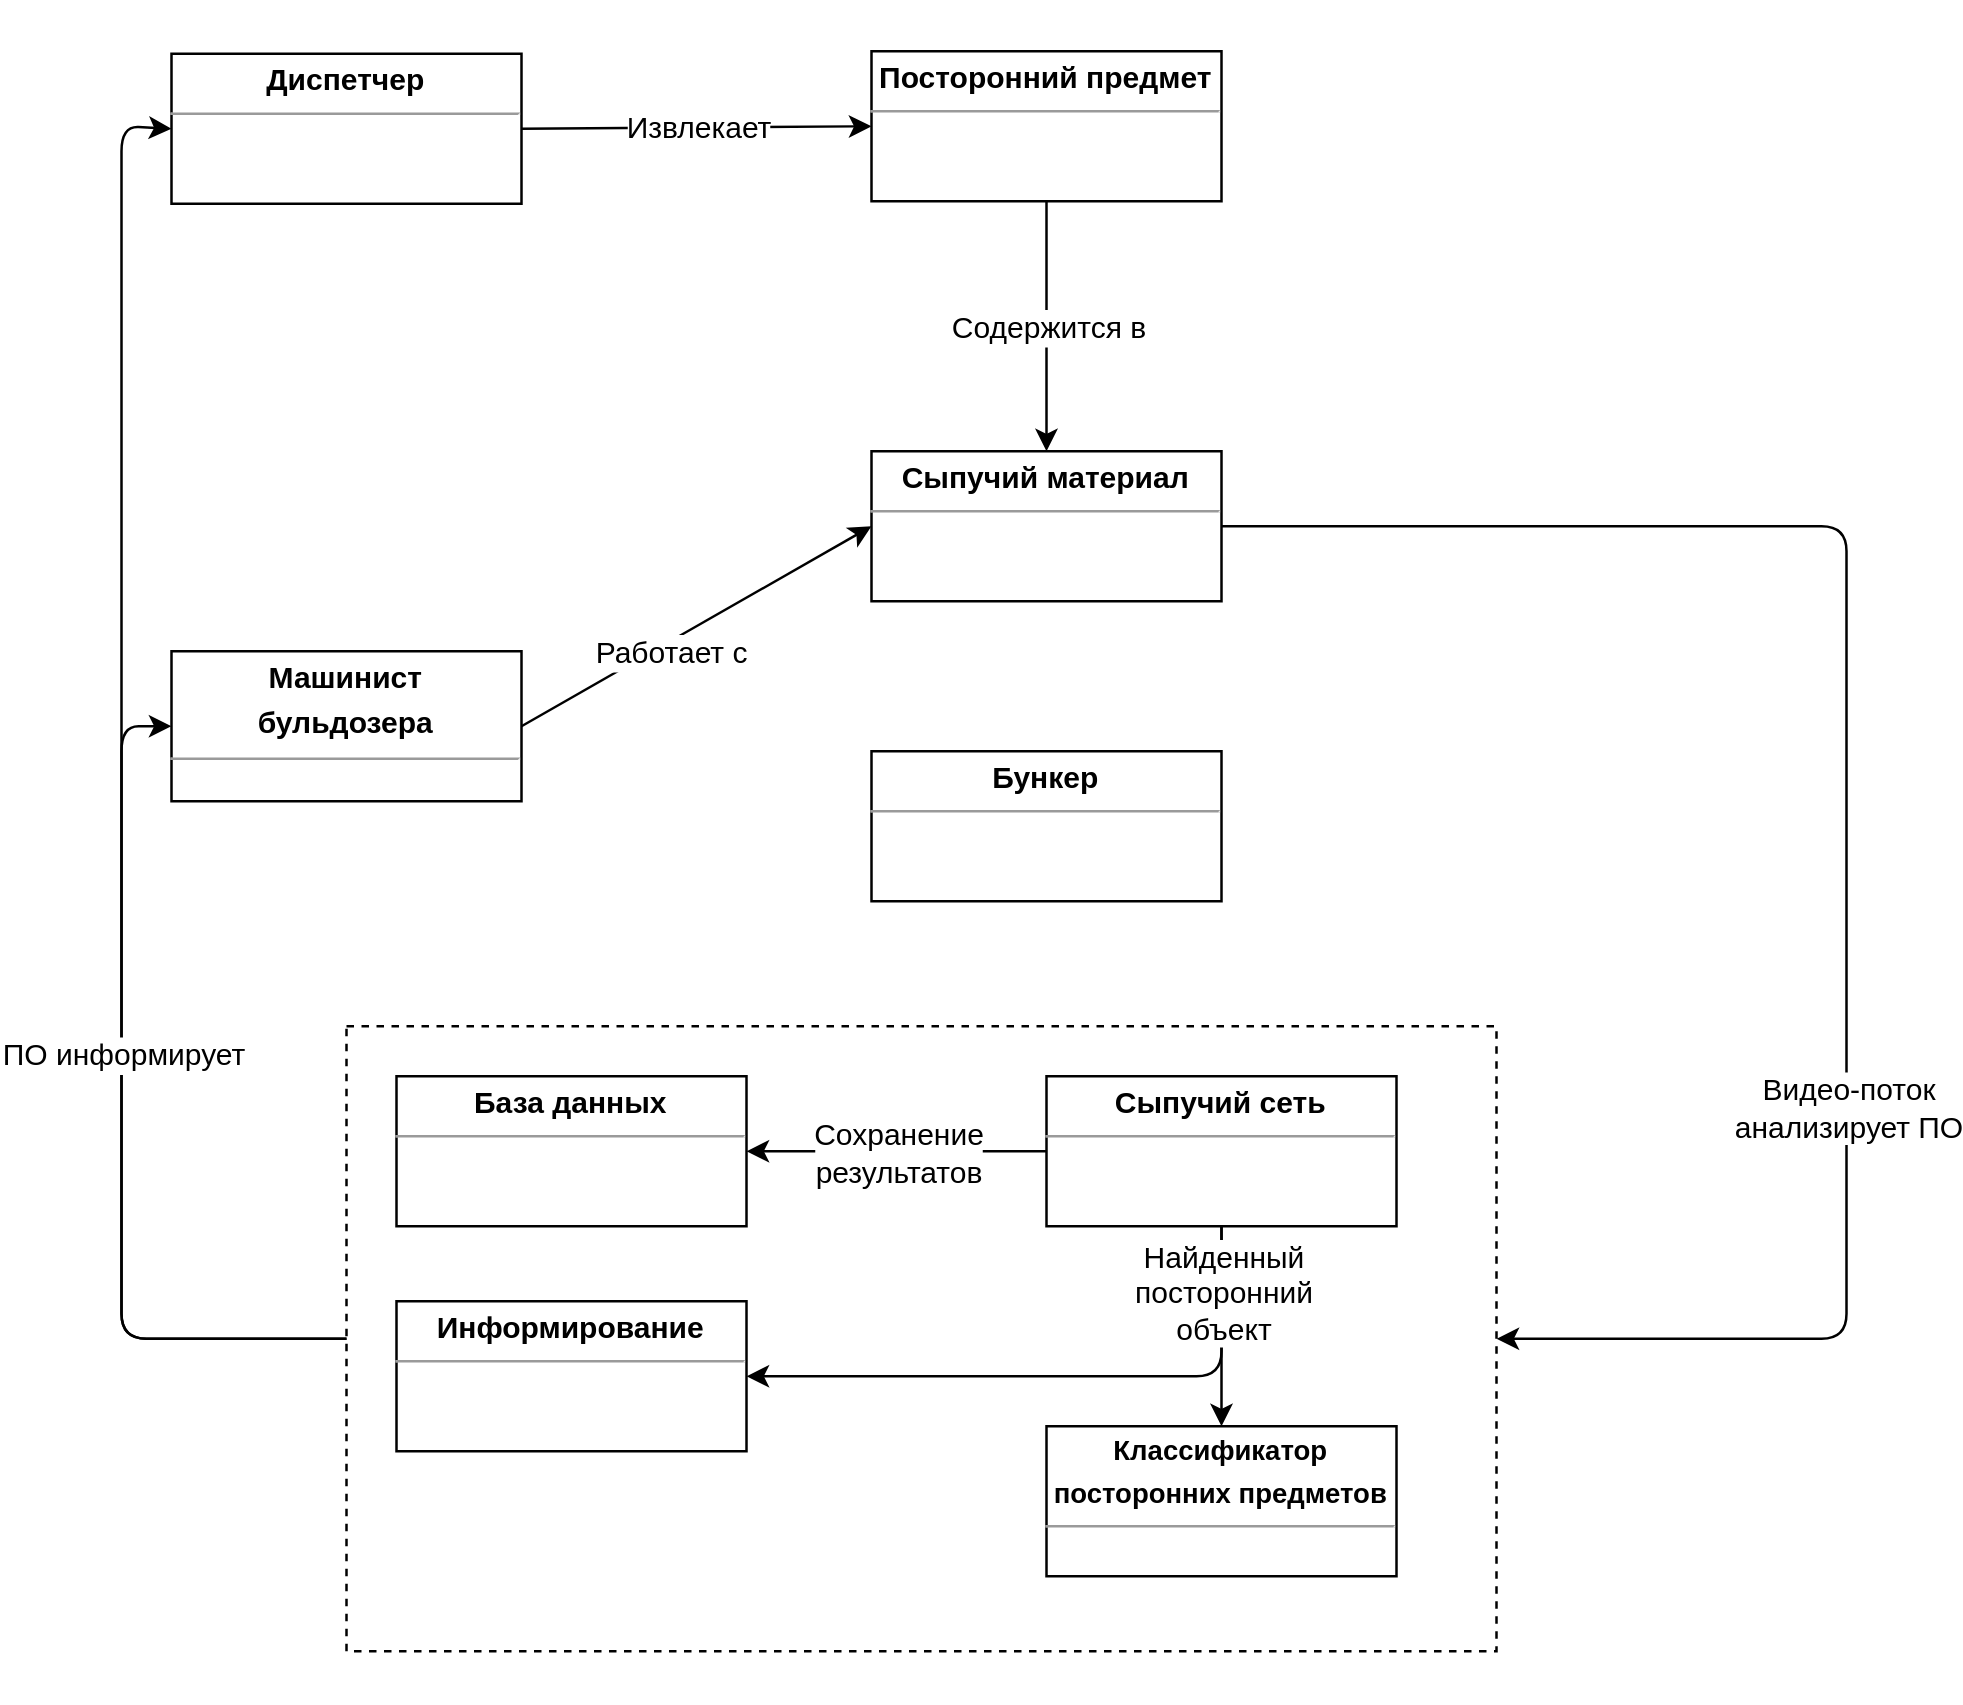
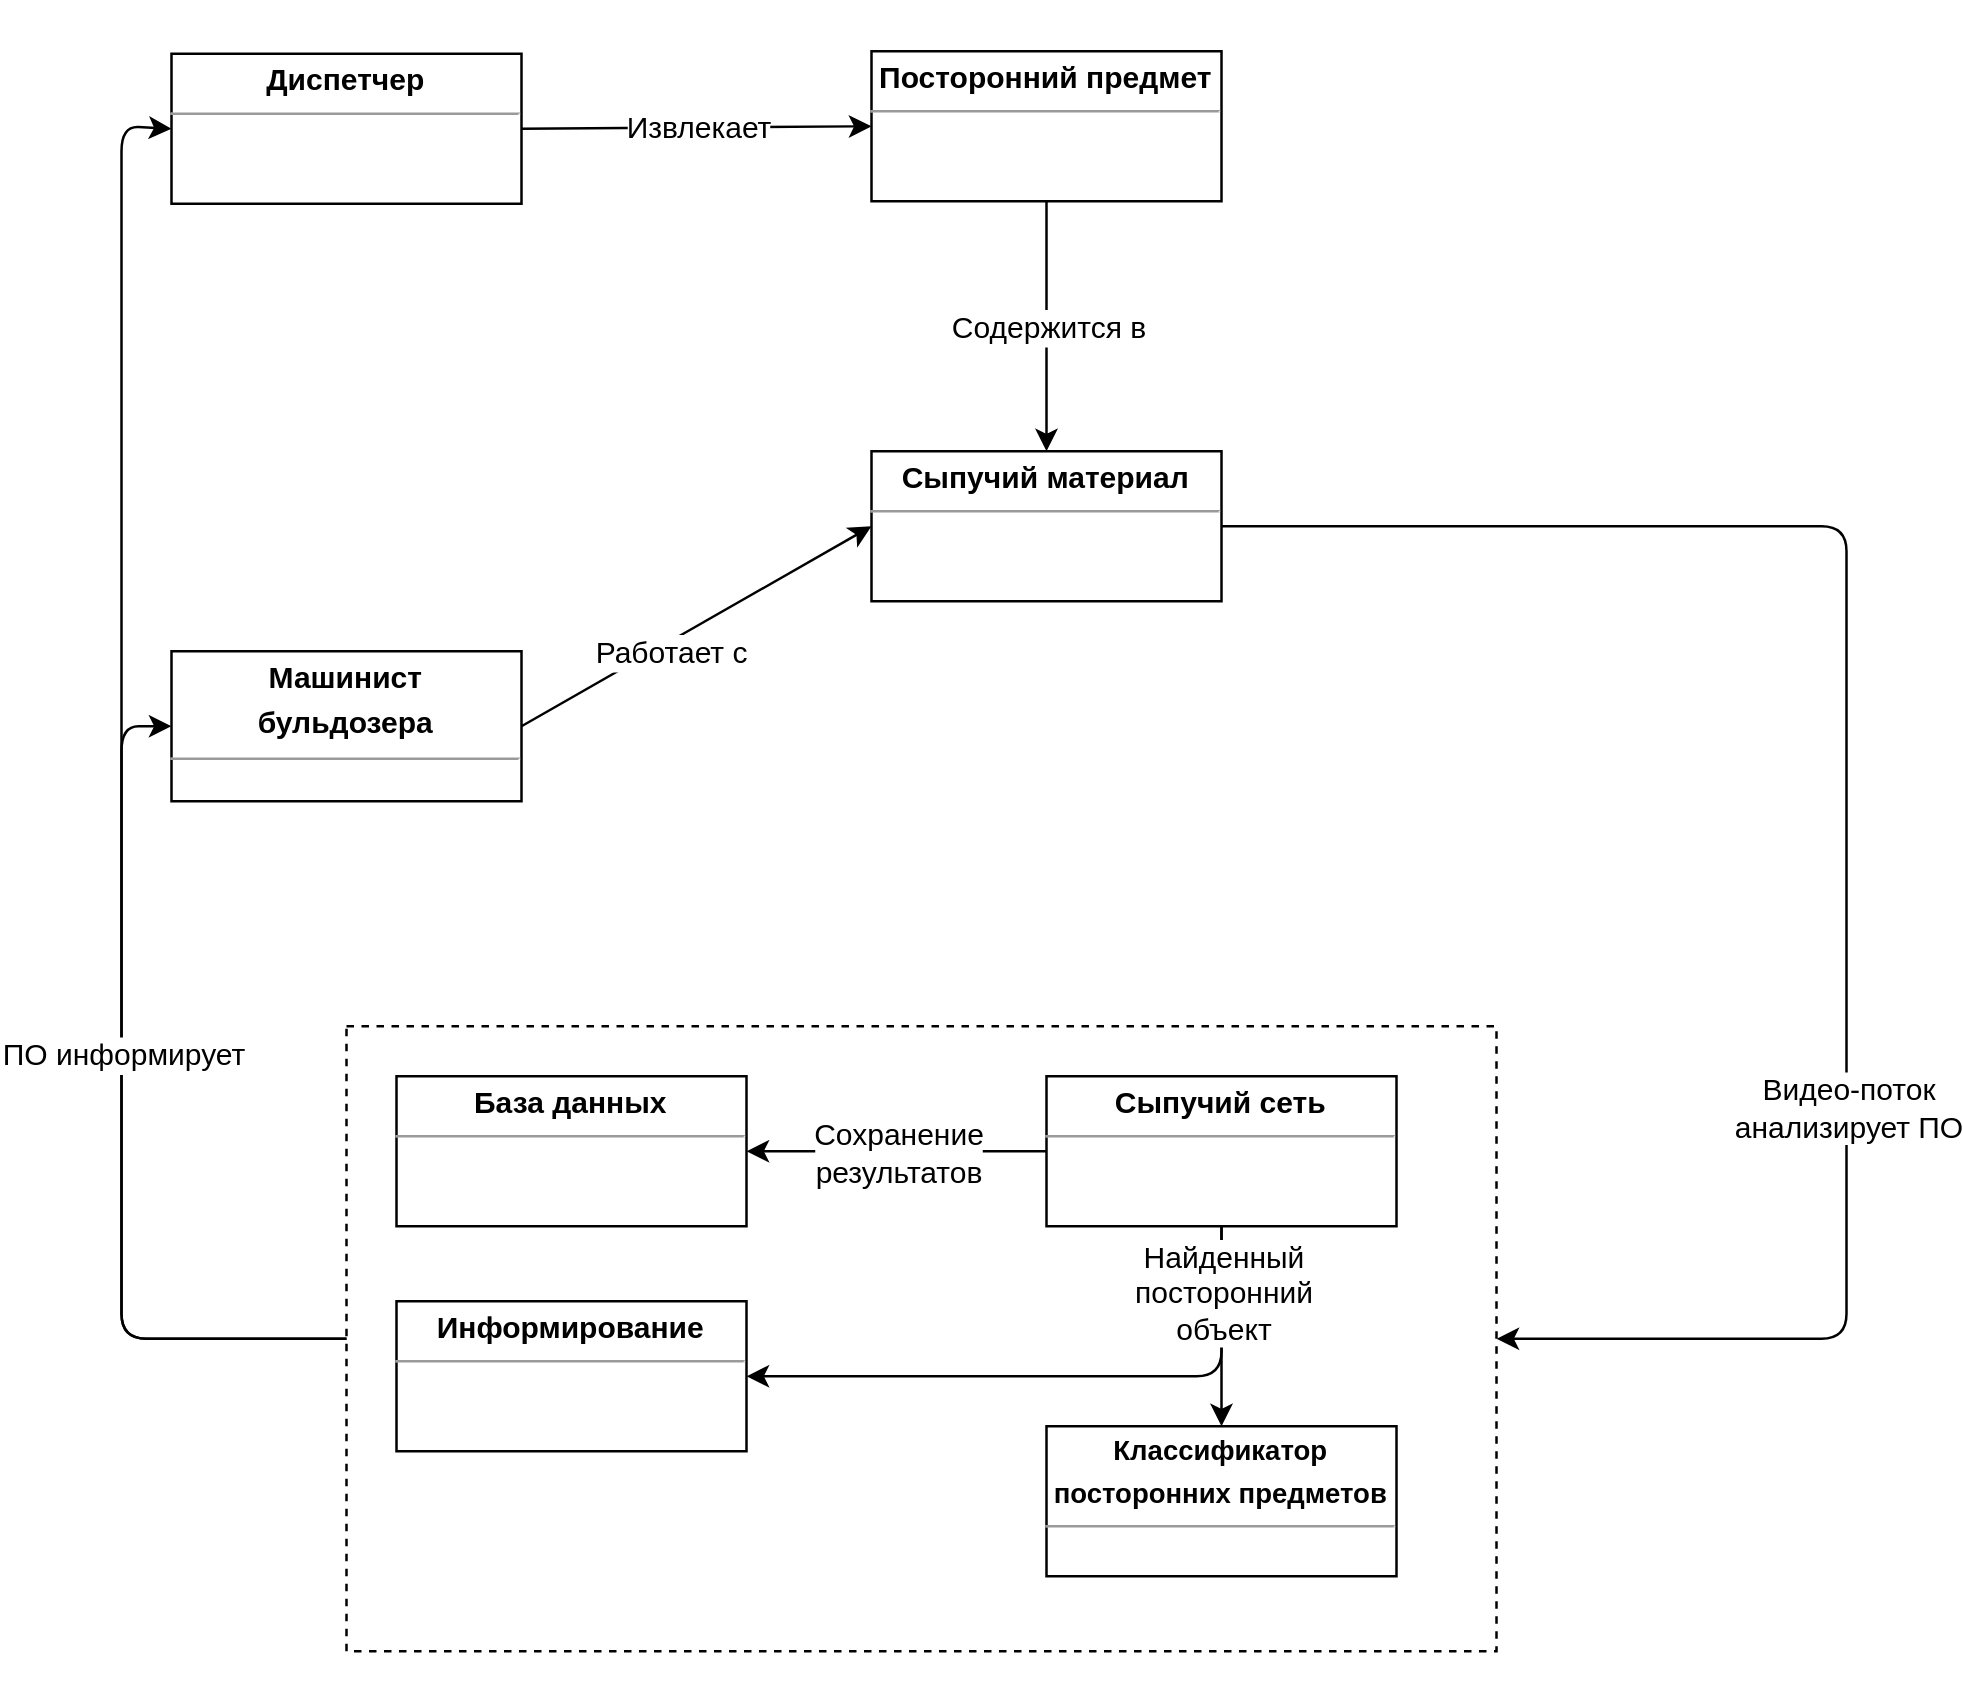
node "Бункер": removed
